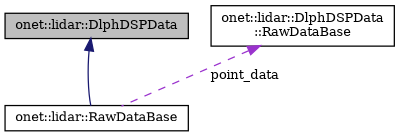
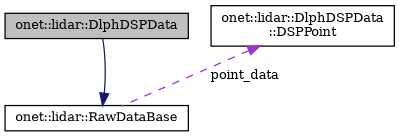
node "onet::lidar::DlphDSPData ::RawDataBase": label "onet::lidar::DlphDSPData ::RawDataBase" -> "onet::lidar::DlphDSPData ::DSPPoint"
edge "onet::lidar::RawDataBase" -> "onet::lidar::DlphDSPData": reversed
